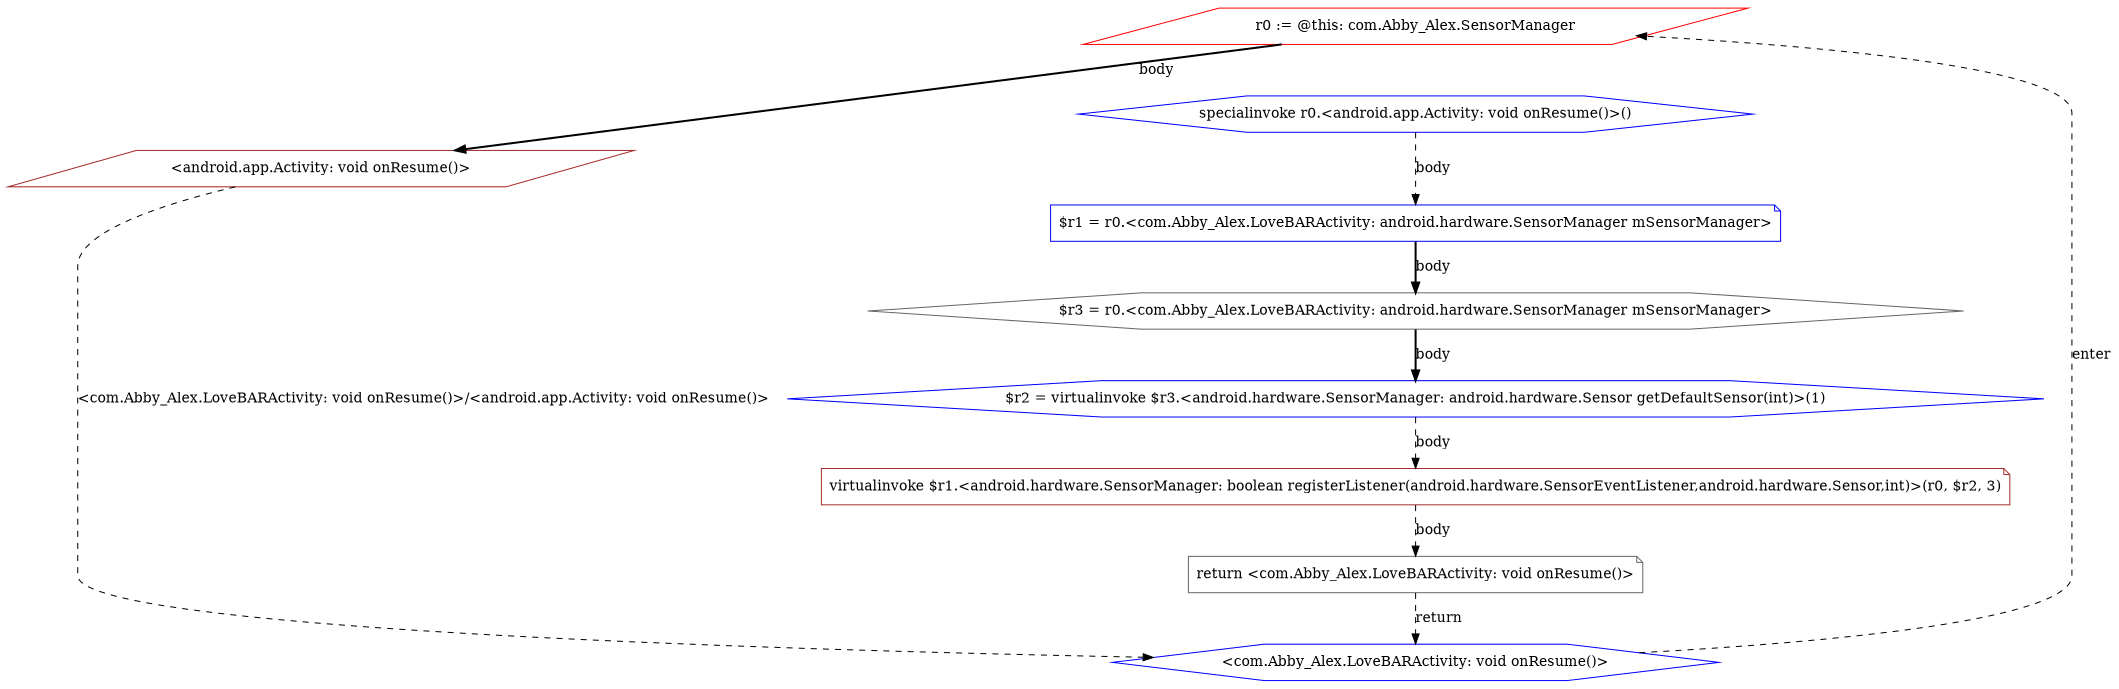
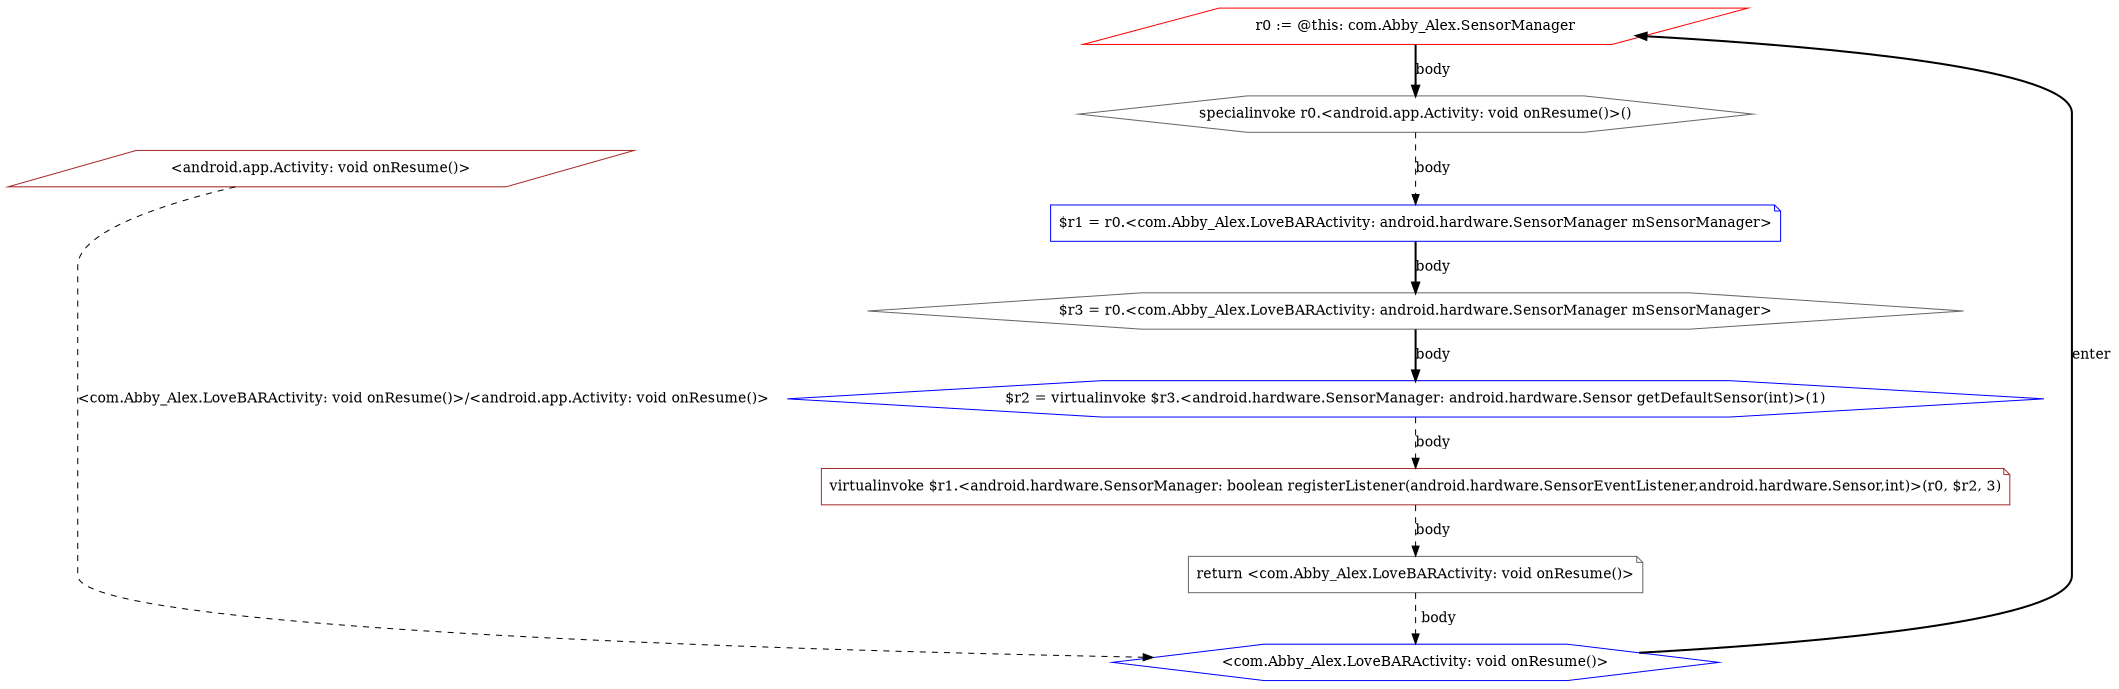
edge "r0 := @this: com.Abby_Alex.SensorManager" -> "<android.app.Activity: void onResume()>": now "r0 := @this: com.Abby_Alex.SensorManager" -> "specialinvoke r0.<android.app.Activity: void onResume()>()"
node "specialinvoke r0.<android.app.Activity: void onResume()>()": color blue -> gray40
edge "<com.Abby_Alex.LoveBARActivity: void onResume()>" -> "r0 := @this: com.Abby_Alex.SensorManager": style dashed -> bold
edge "return <com.Abby_Alex.LoveBARActivity: void onResume()>" -> "<com.Abby_Alex.LoveBARActivity: void onResume()>": label "return" -> "body"
